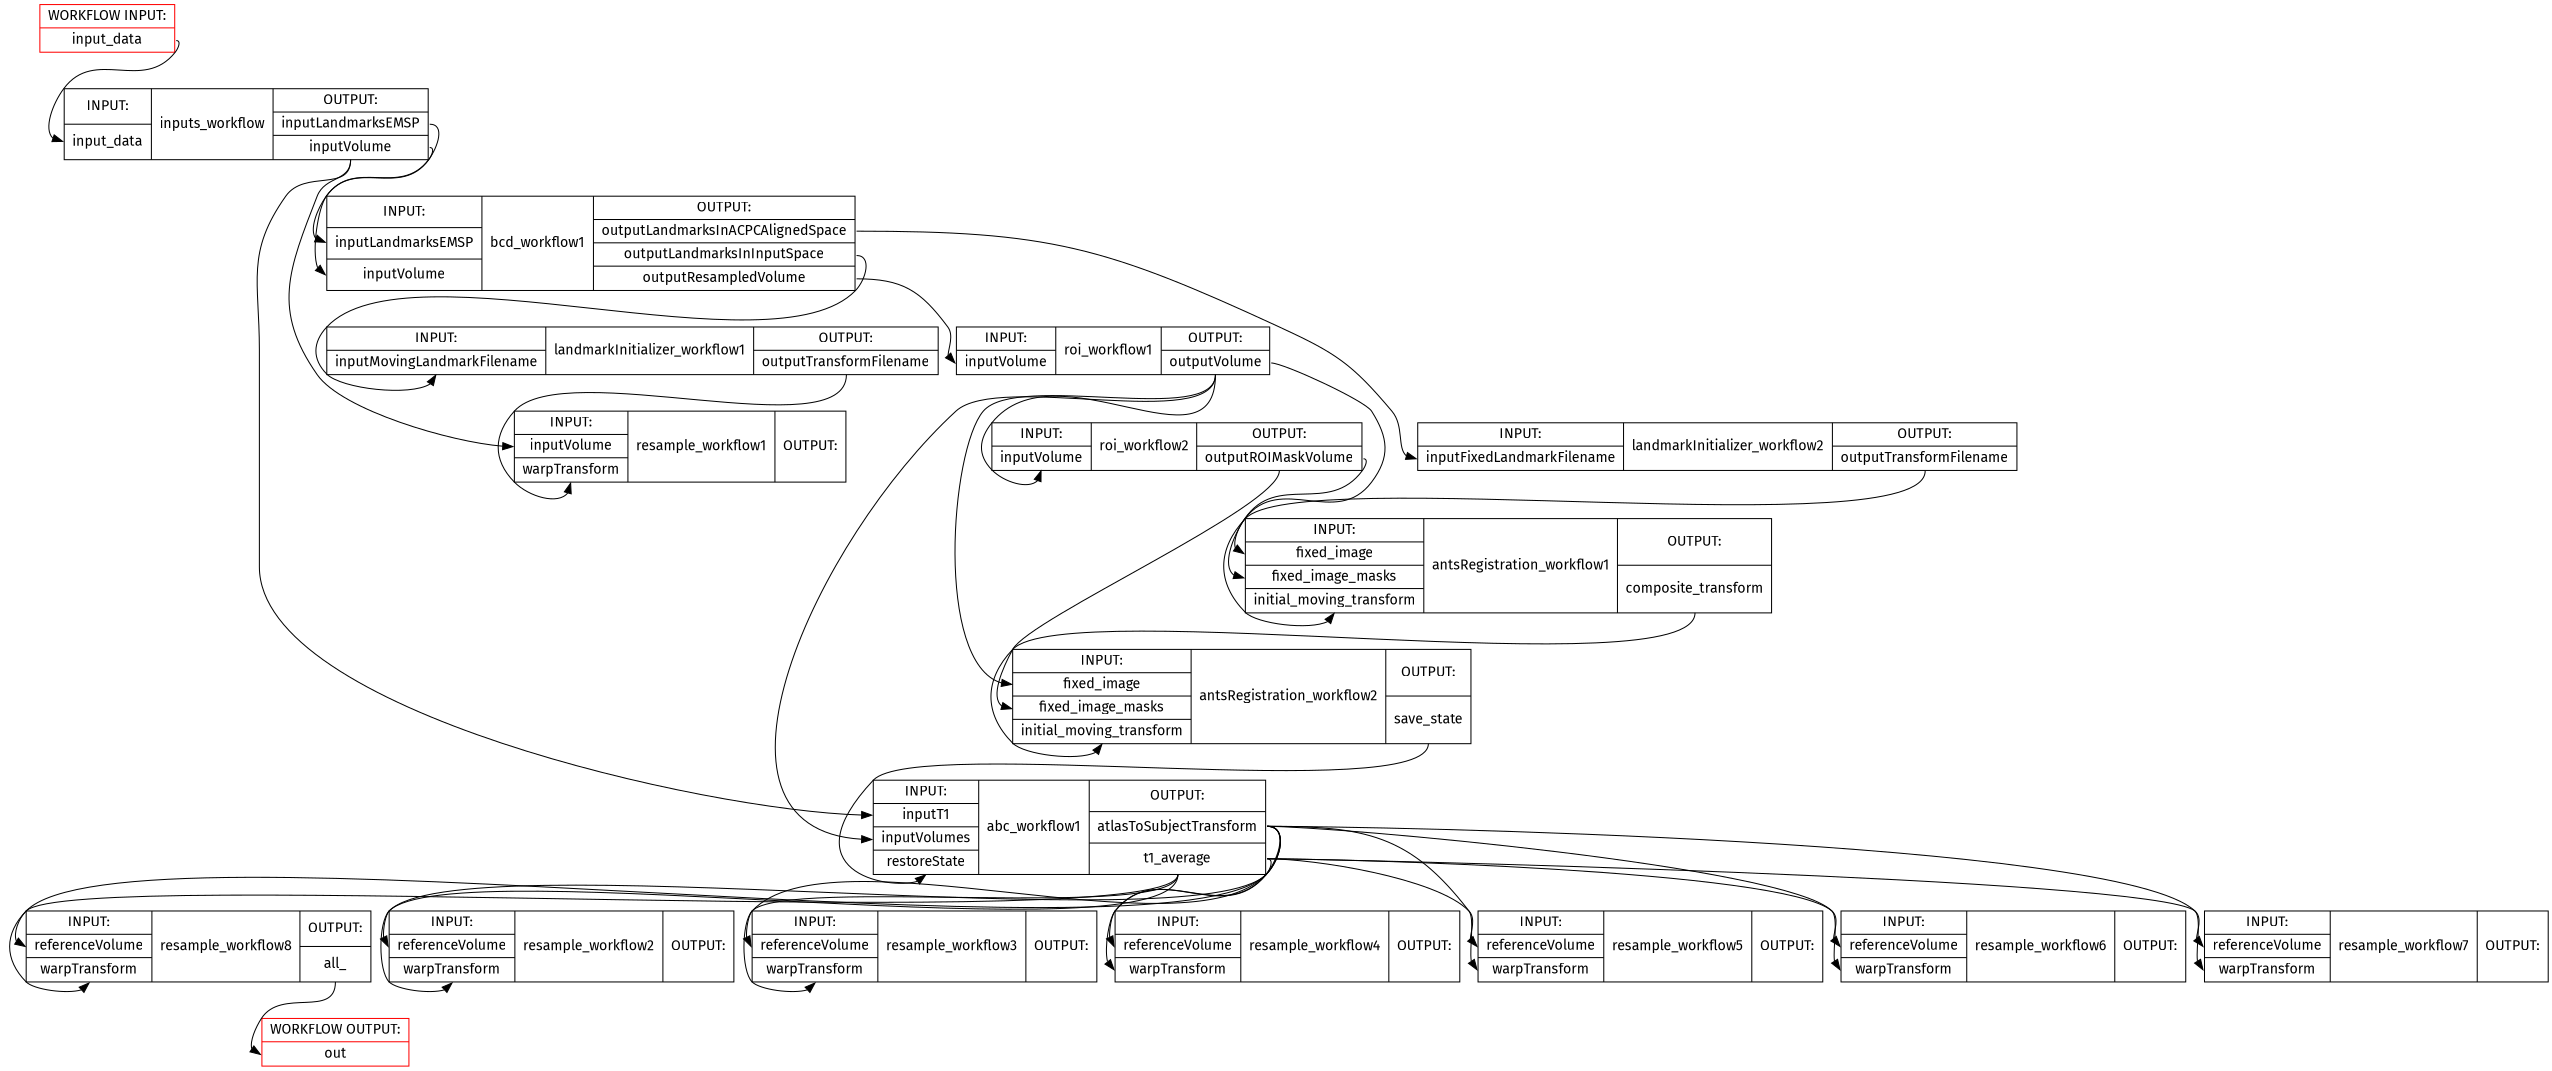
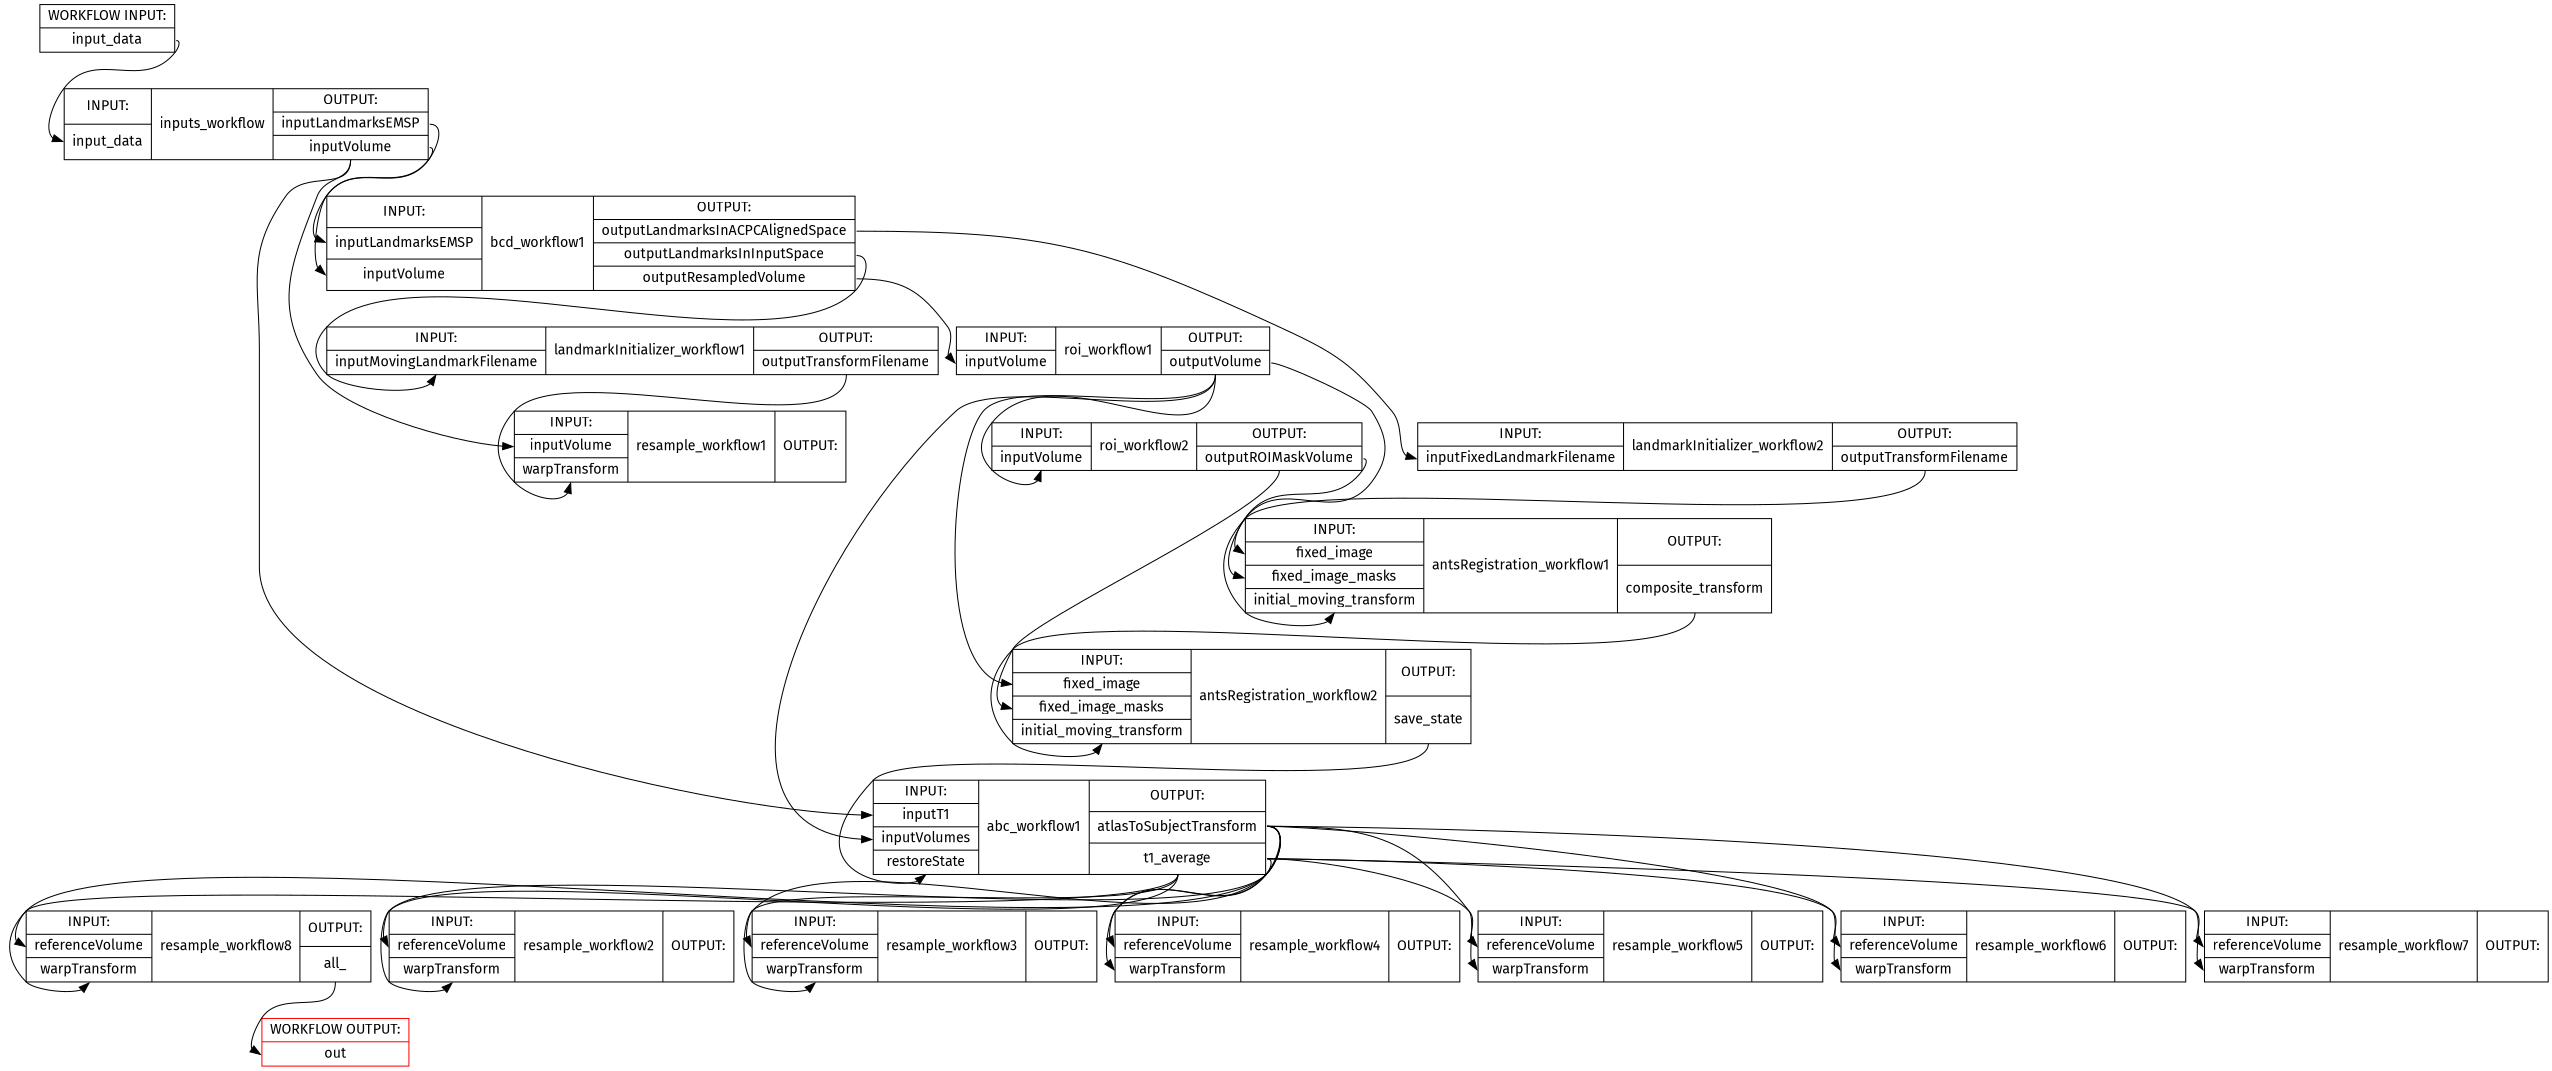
node "WORKFLOW INPUT:": color red -> black
